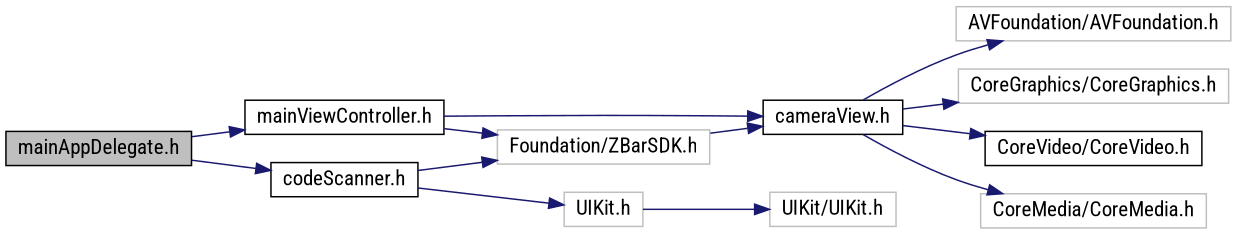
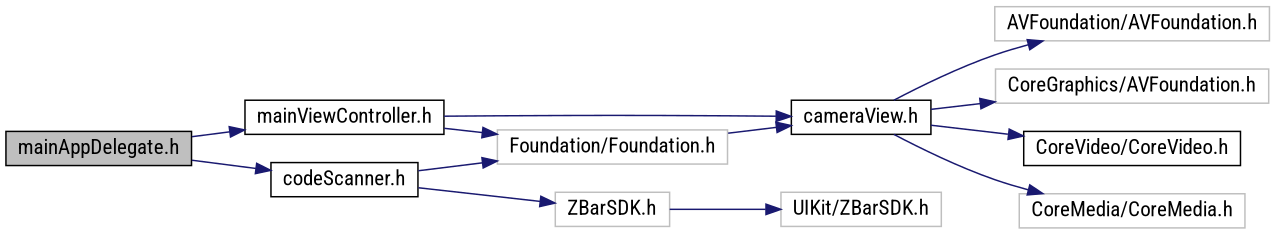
node "CoreGraphics/CoreGraphics.h": label "CoreGraphics/CoreGraphics.h" -> "CoreGraphics/AVFoundation.h"
node "Foundation/ZBarSDK.h": label "Foundation/ZBarSDK.h" -> "Foundation/Foundation.h"
node "UIKit.h": label "UIKit.h" -> "ZBarSDK.h"
node "UIKit/UIKit.h": label "UIKit/UIKit.h" -> "UIKit/ZBarSDK.h"
